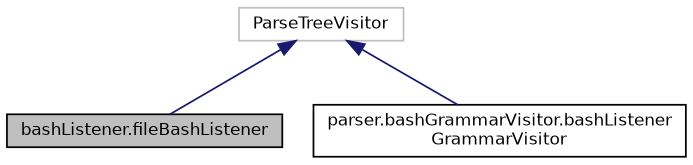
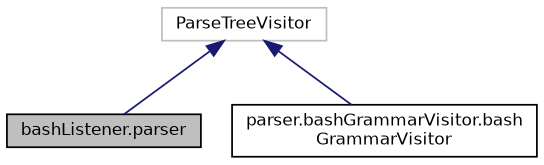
node "bashListener.fileBashListener": label "bashListener.fileBashListener" -> "bashListener.parser"
node "parser.bashGrammarVisitor.bashListener GrammarVisitor": label "parser.bashGrammarVisitor.bashListener GrammarVisitor" -> "parser.bashGrammarVisitor.bash GrammarVisitor"
